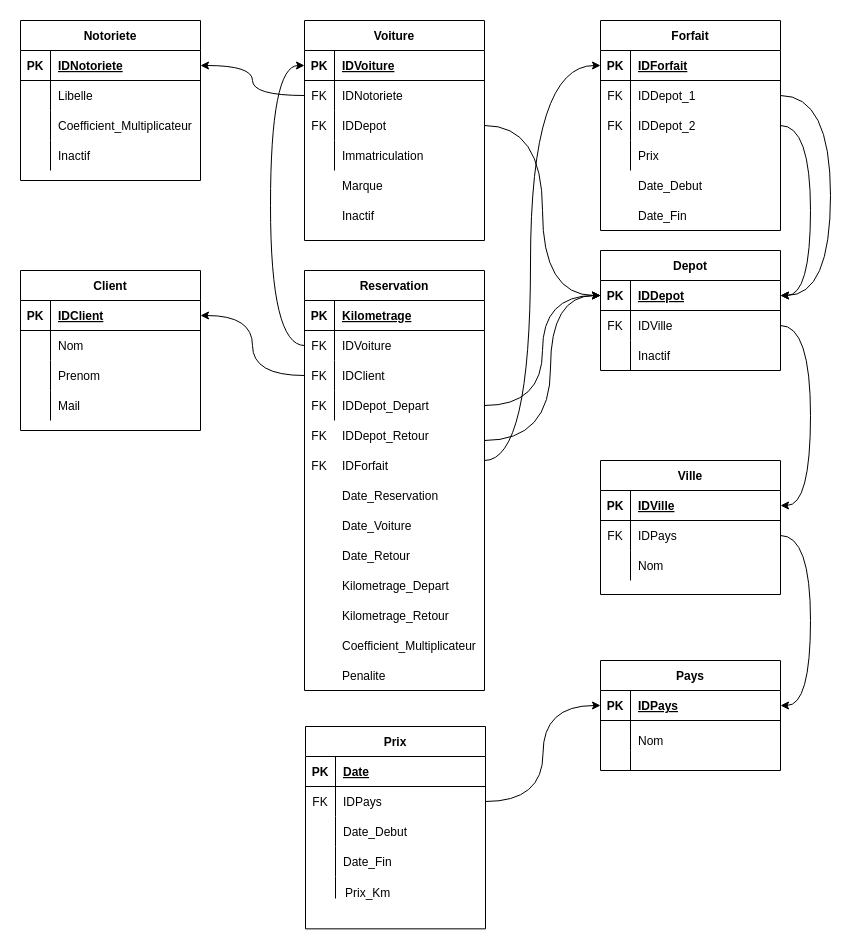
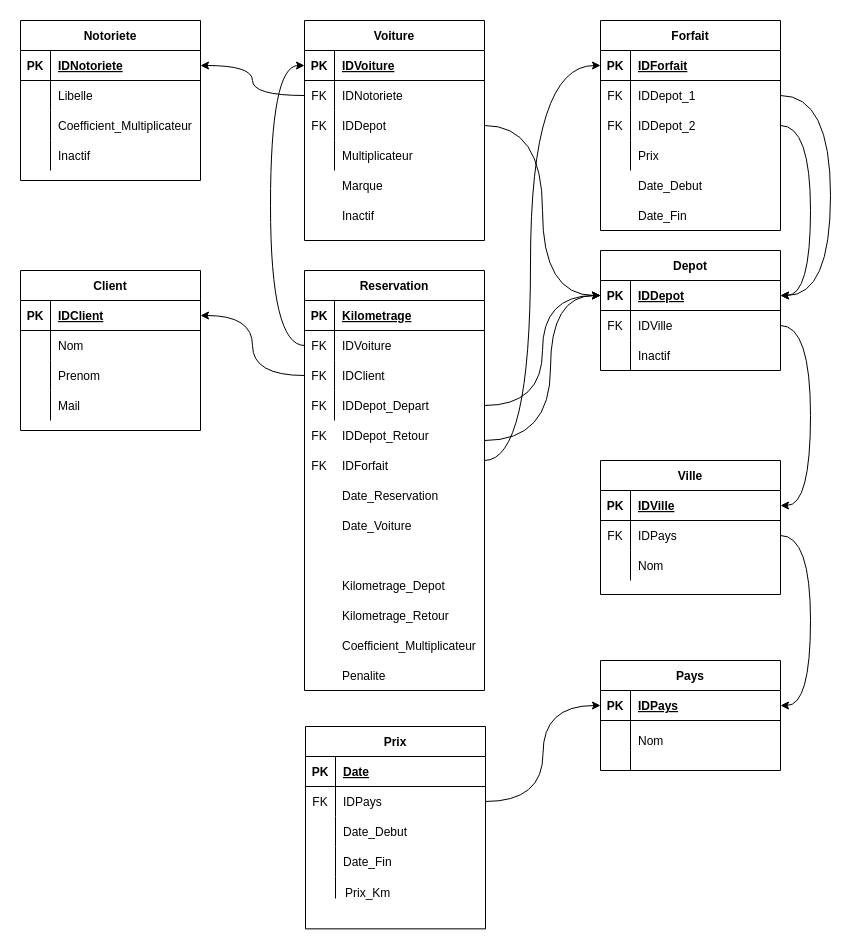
node "Immatriculation": label "Immatriculation" -> "Multiplicateur"
node "Date_Retour": removed
node "Kilometrage_Depart": label "Kilometrage_Depart" -> "Kilometrage_Depot"
